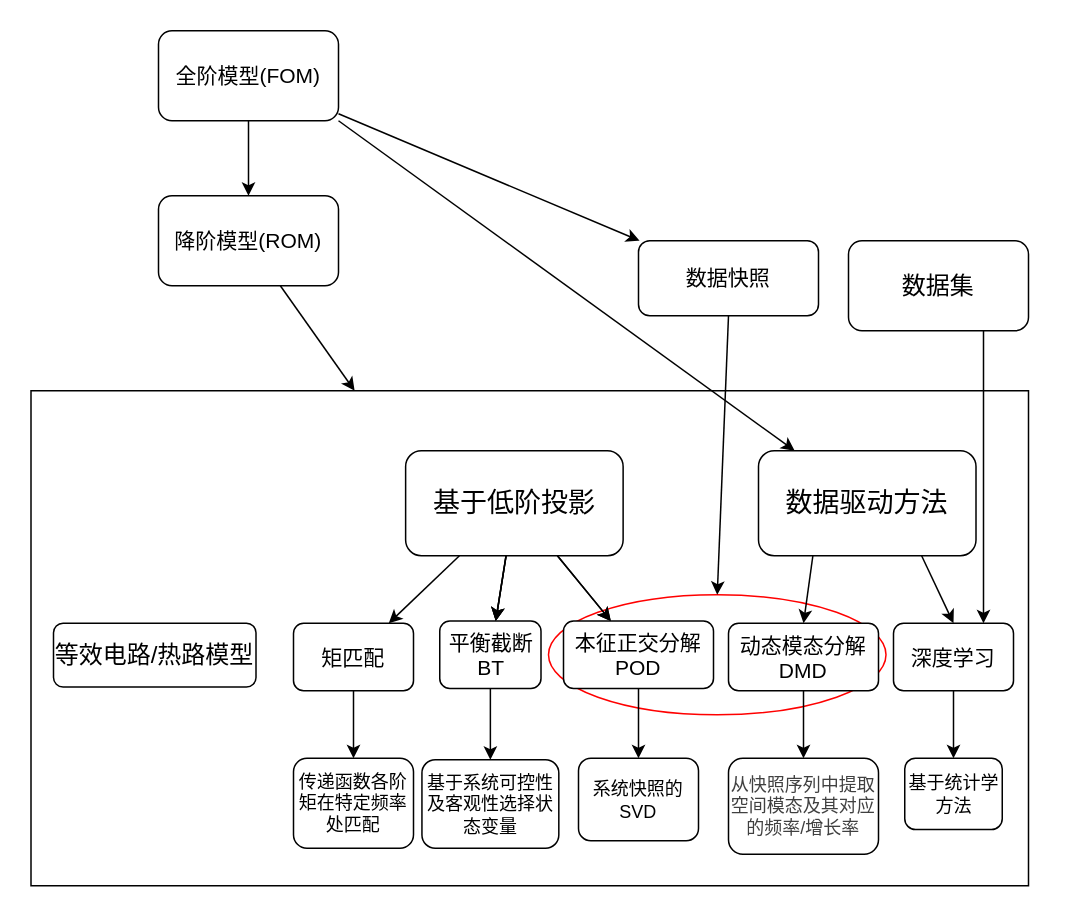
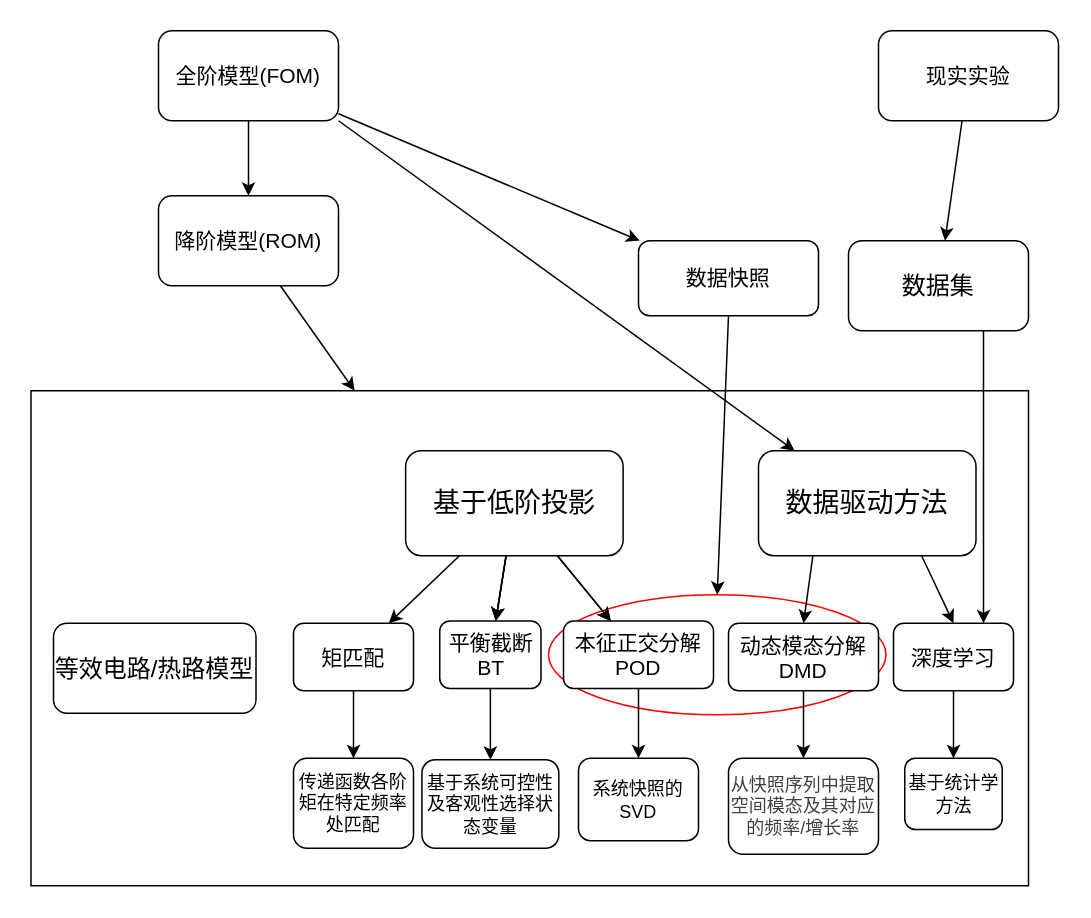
node "现实实验": added
edge "现实实验" -> "数据集": added
node "等效电路/热路模型": size 203x64 -> 203x90
